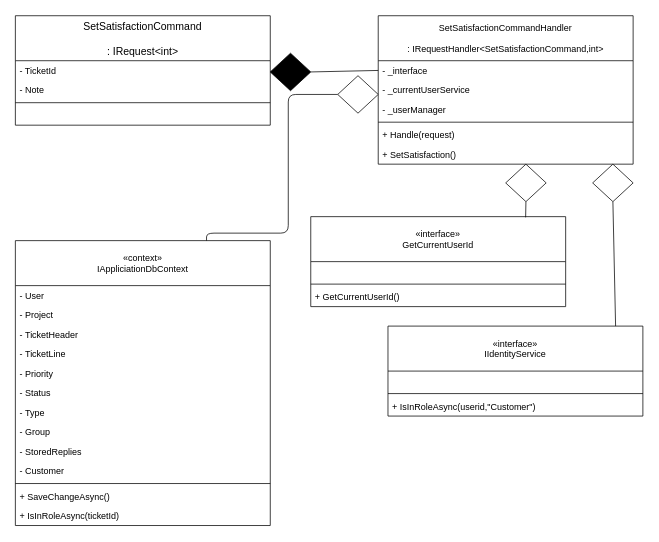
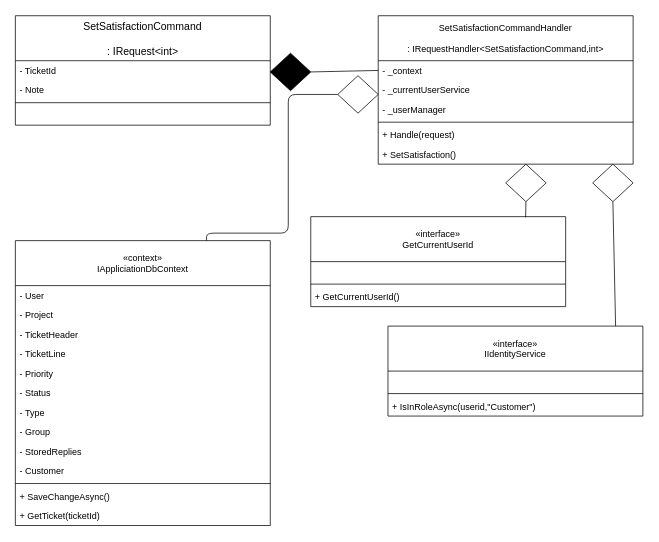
node "- _interface": label "- _interface" -> "- _context"
node "+ IsInRoleAsync(ticketId)": label "+ IsInRoleAsync(ticketId)" -> "+ GetTicket(ticketId)"
